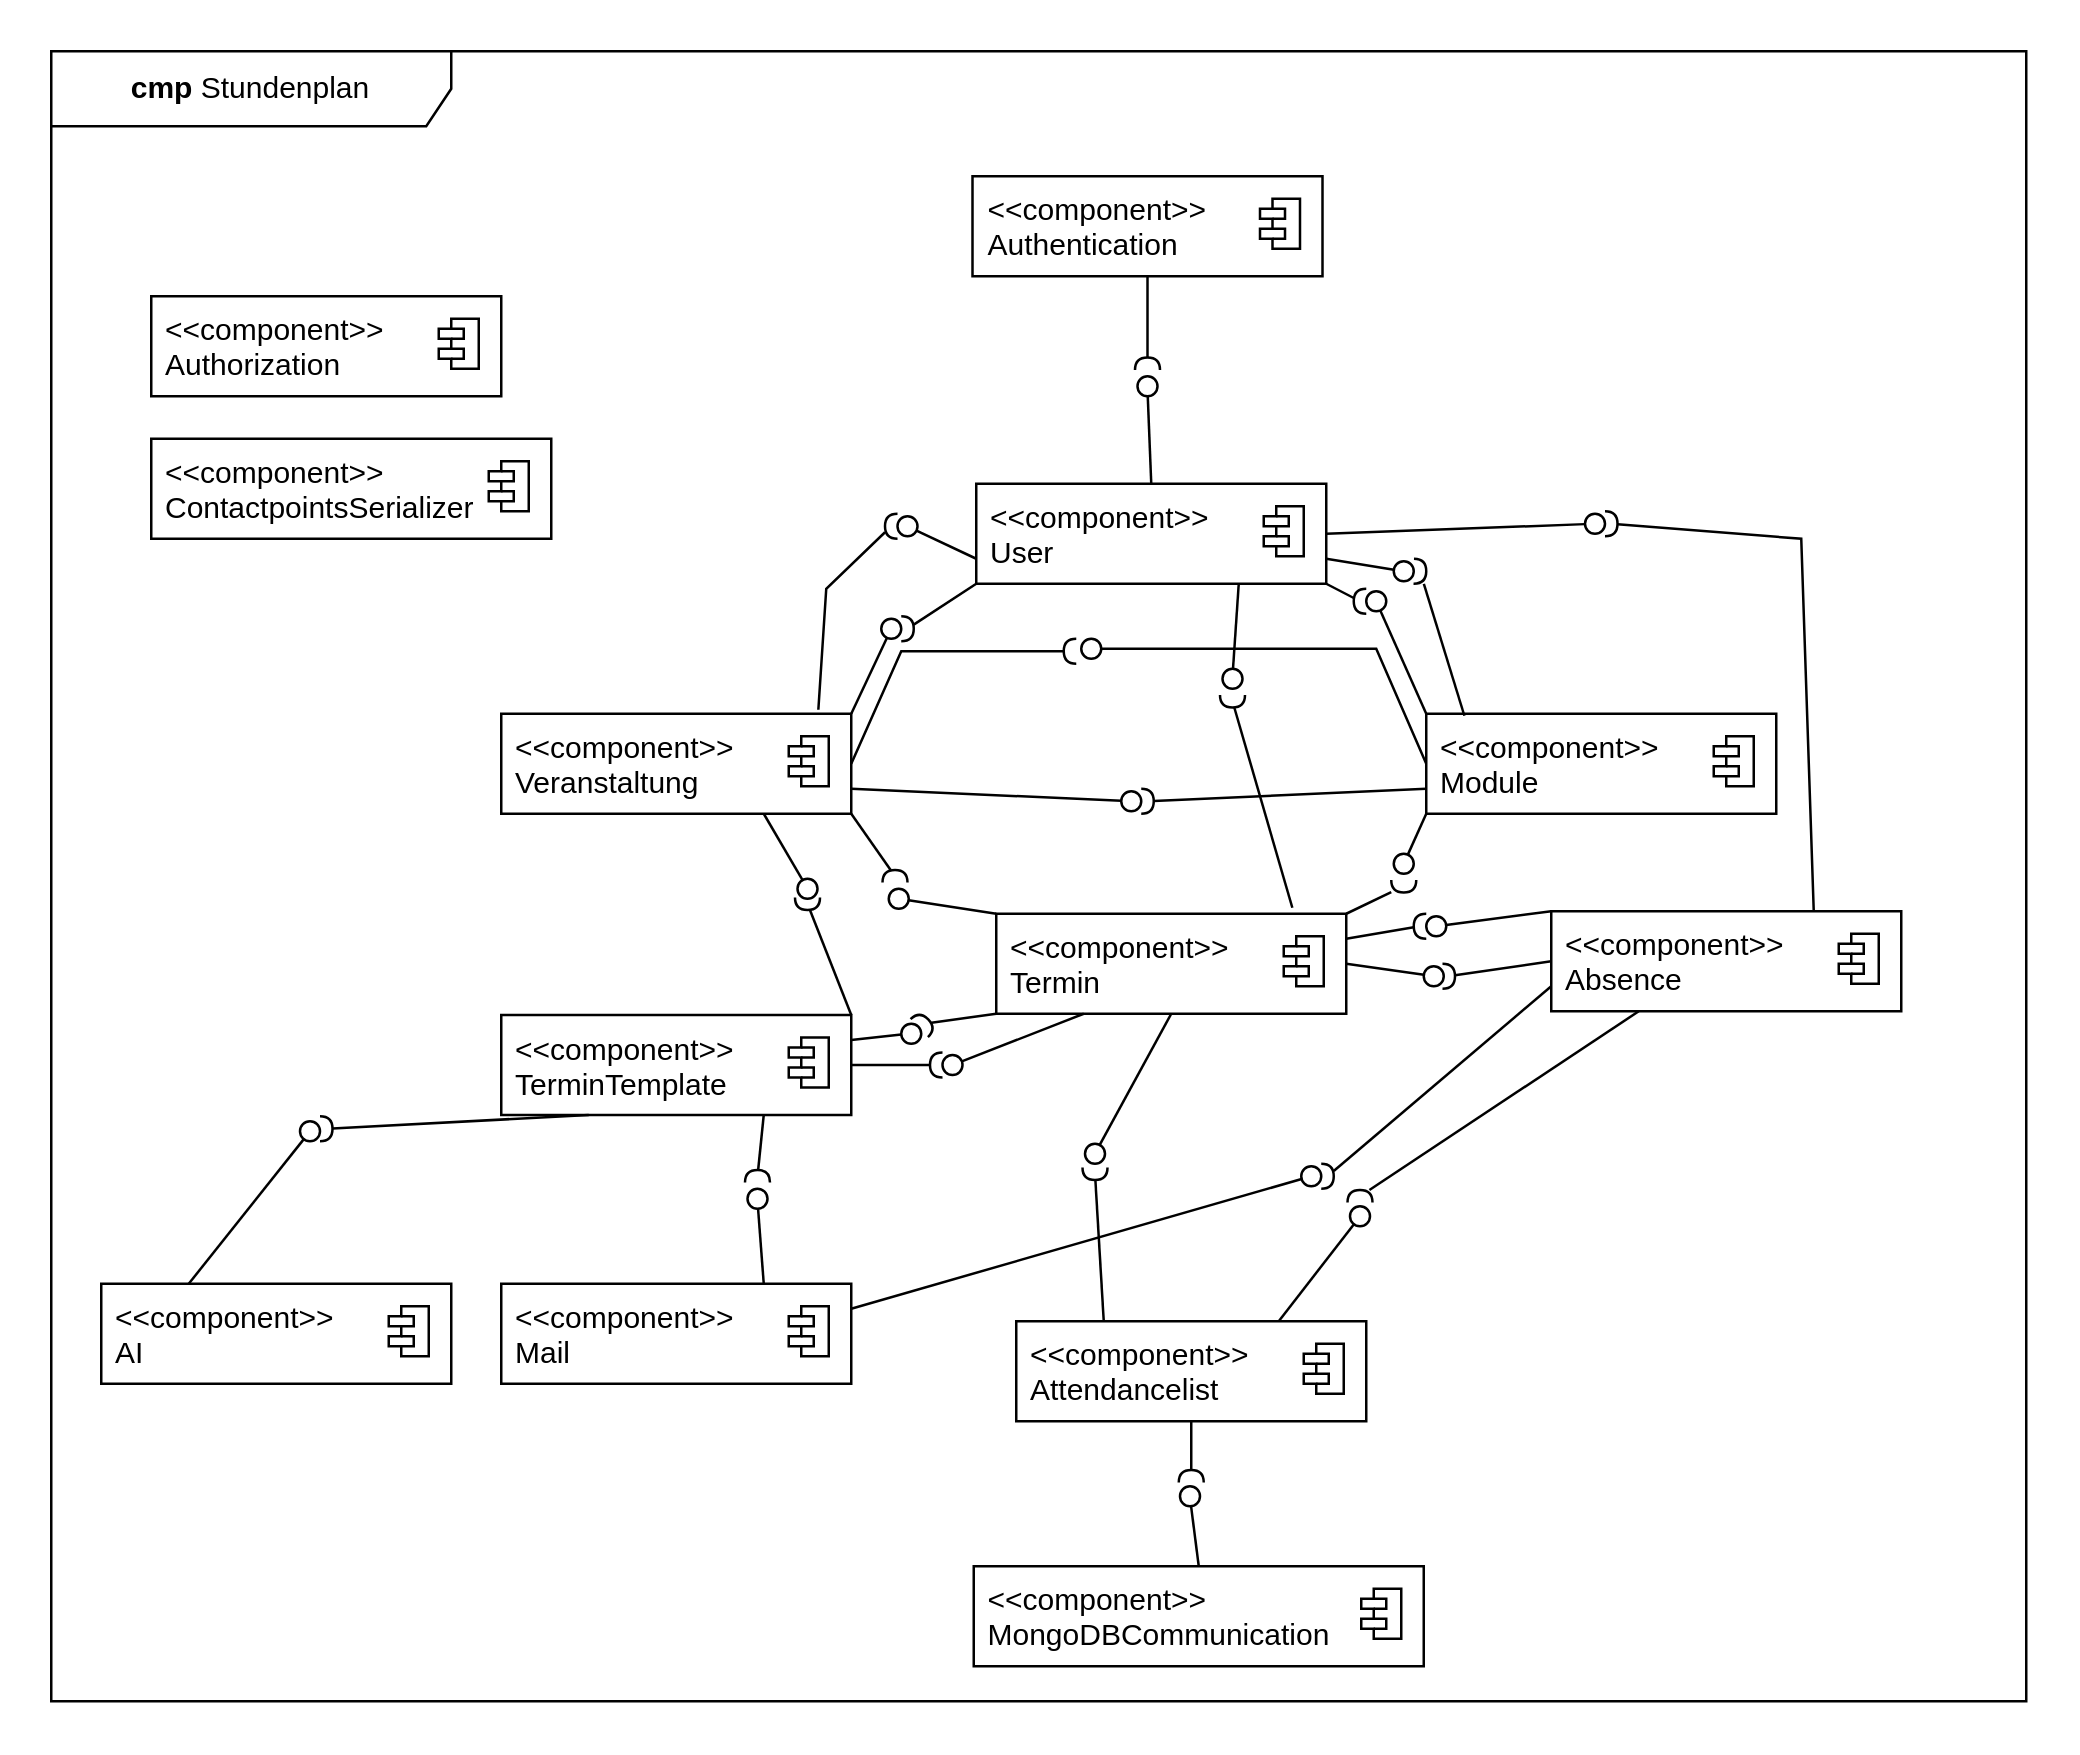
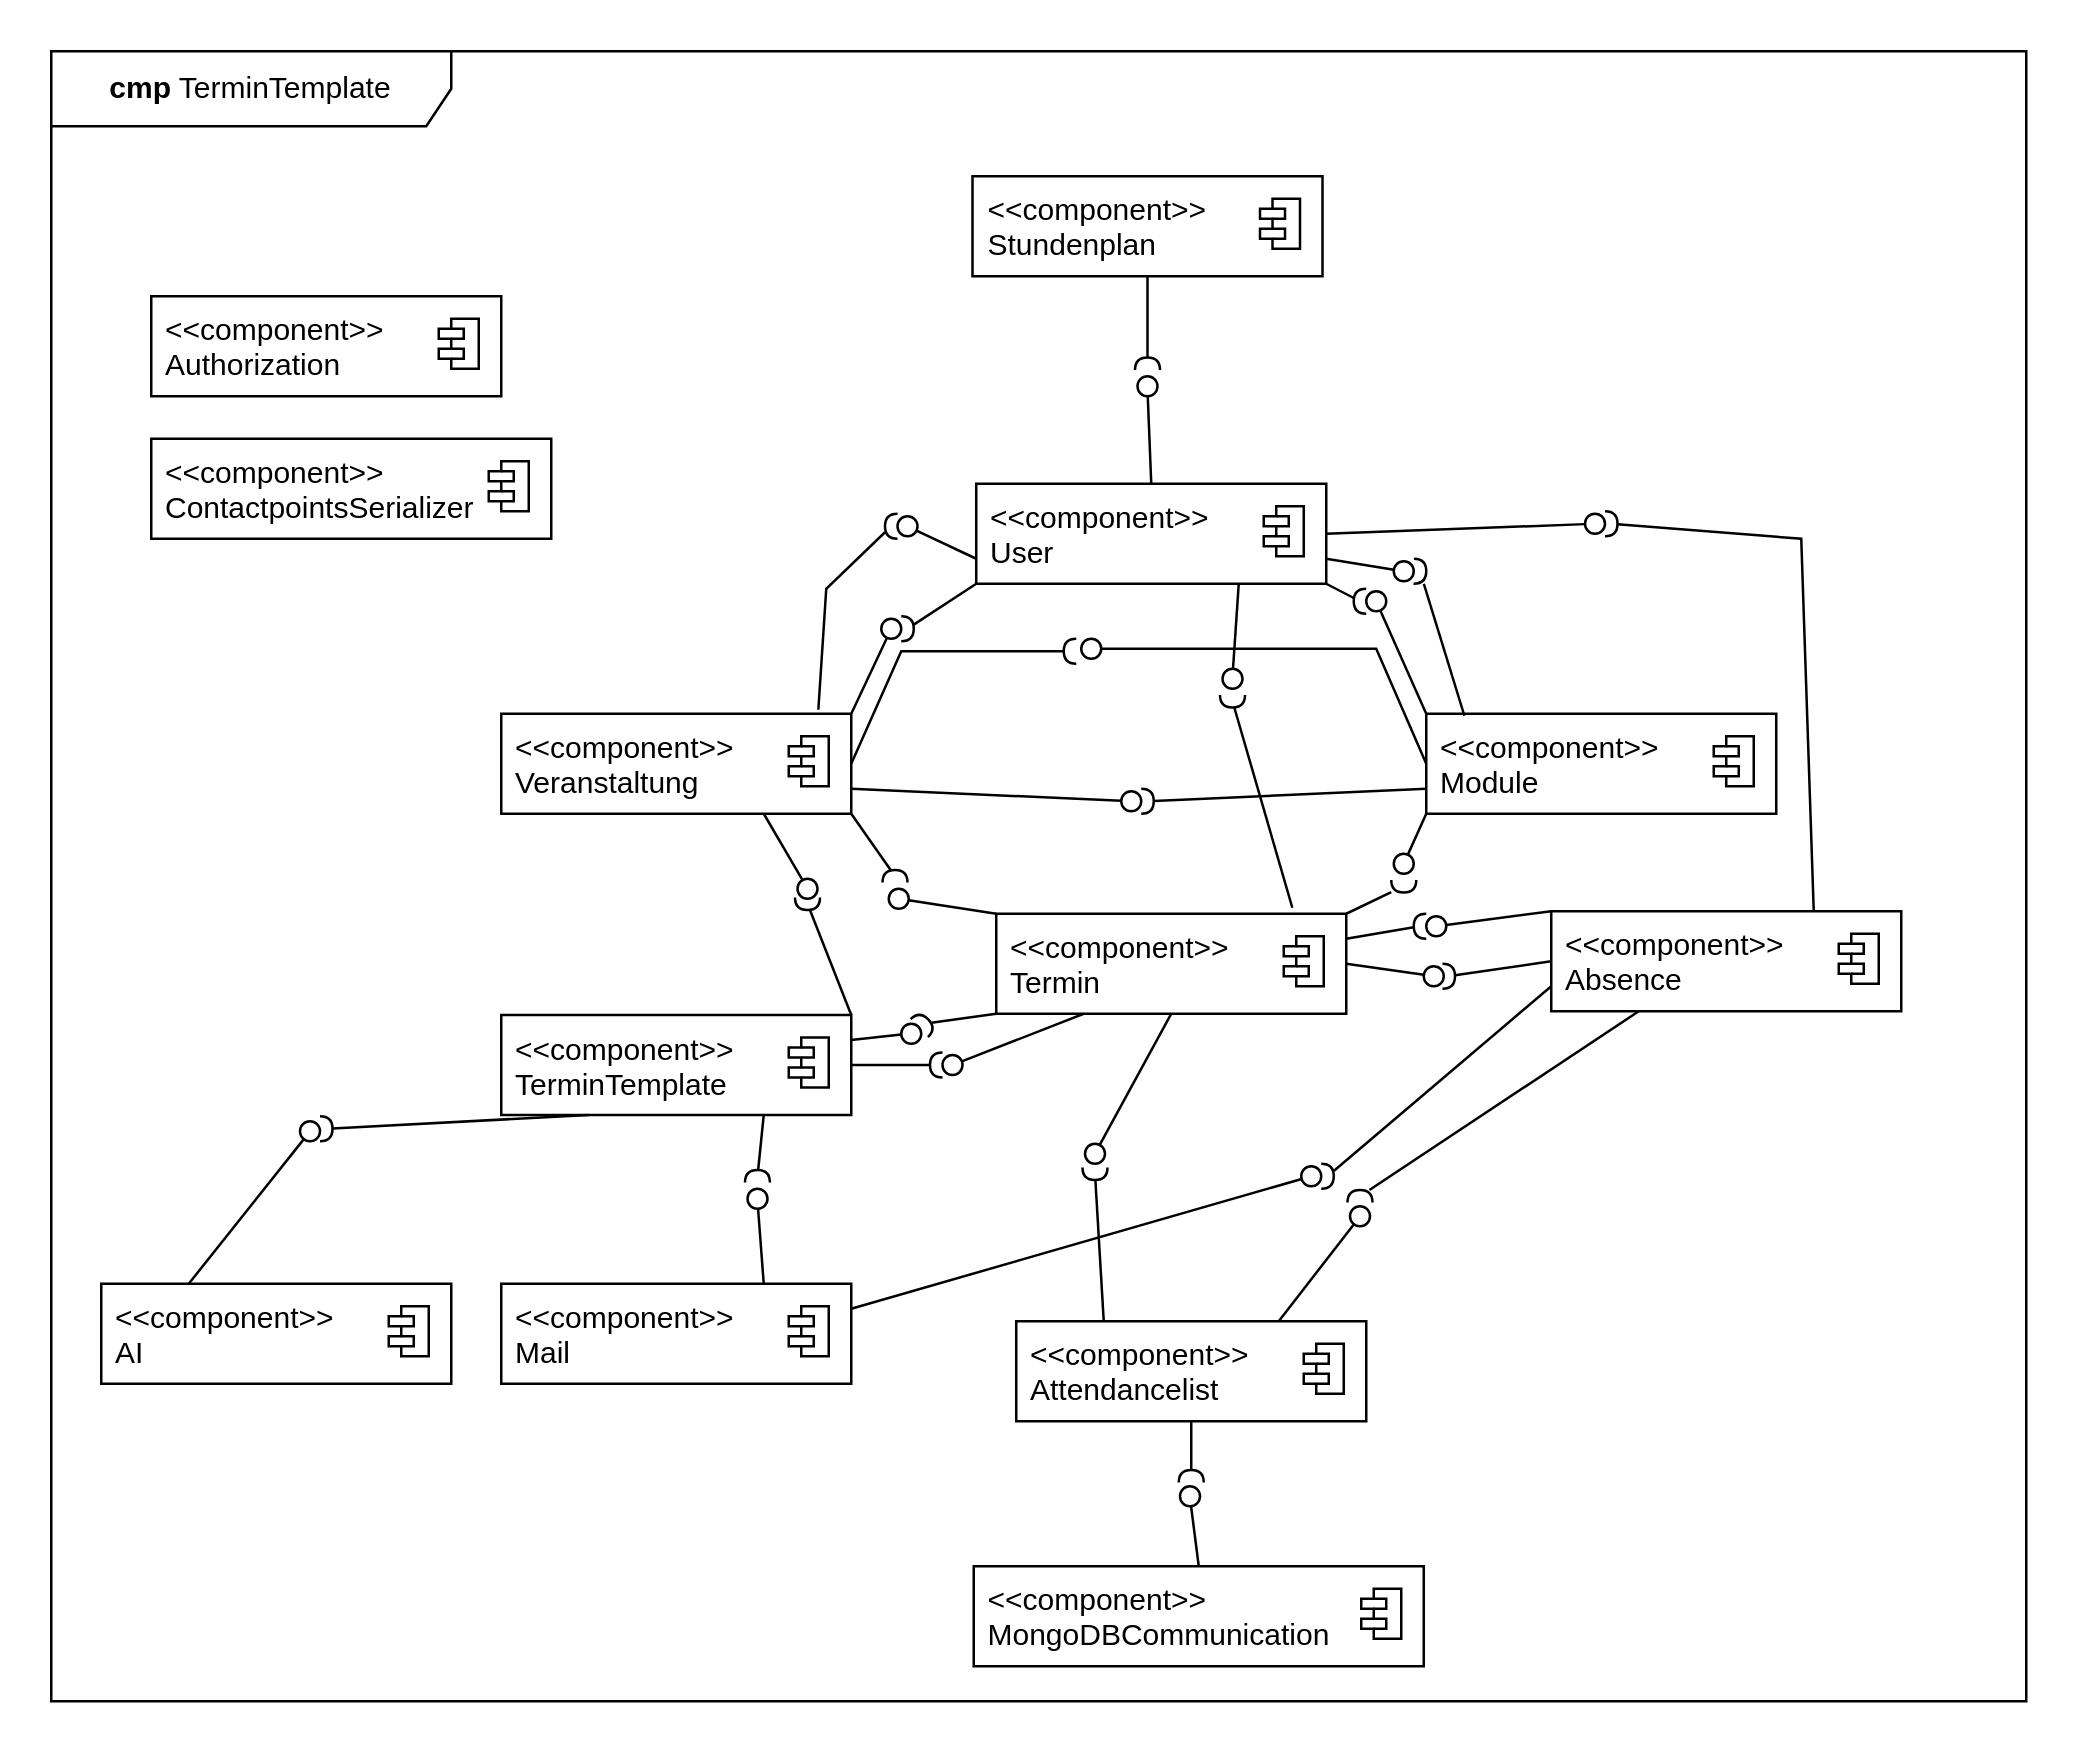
node "cmp Stundenplan": label "cmp Stundenplan" -> "cmp TerminTemplate"
node "<<component>> Authentication": label "<<component>> Authentication" -> "<<component>> Stundenplan"
